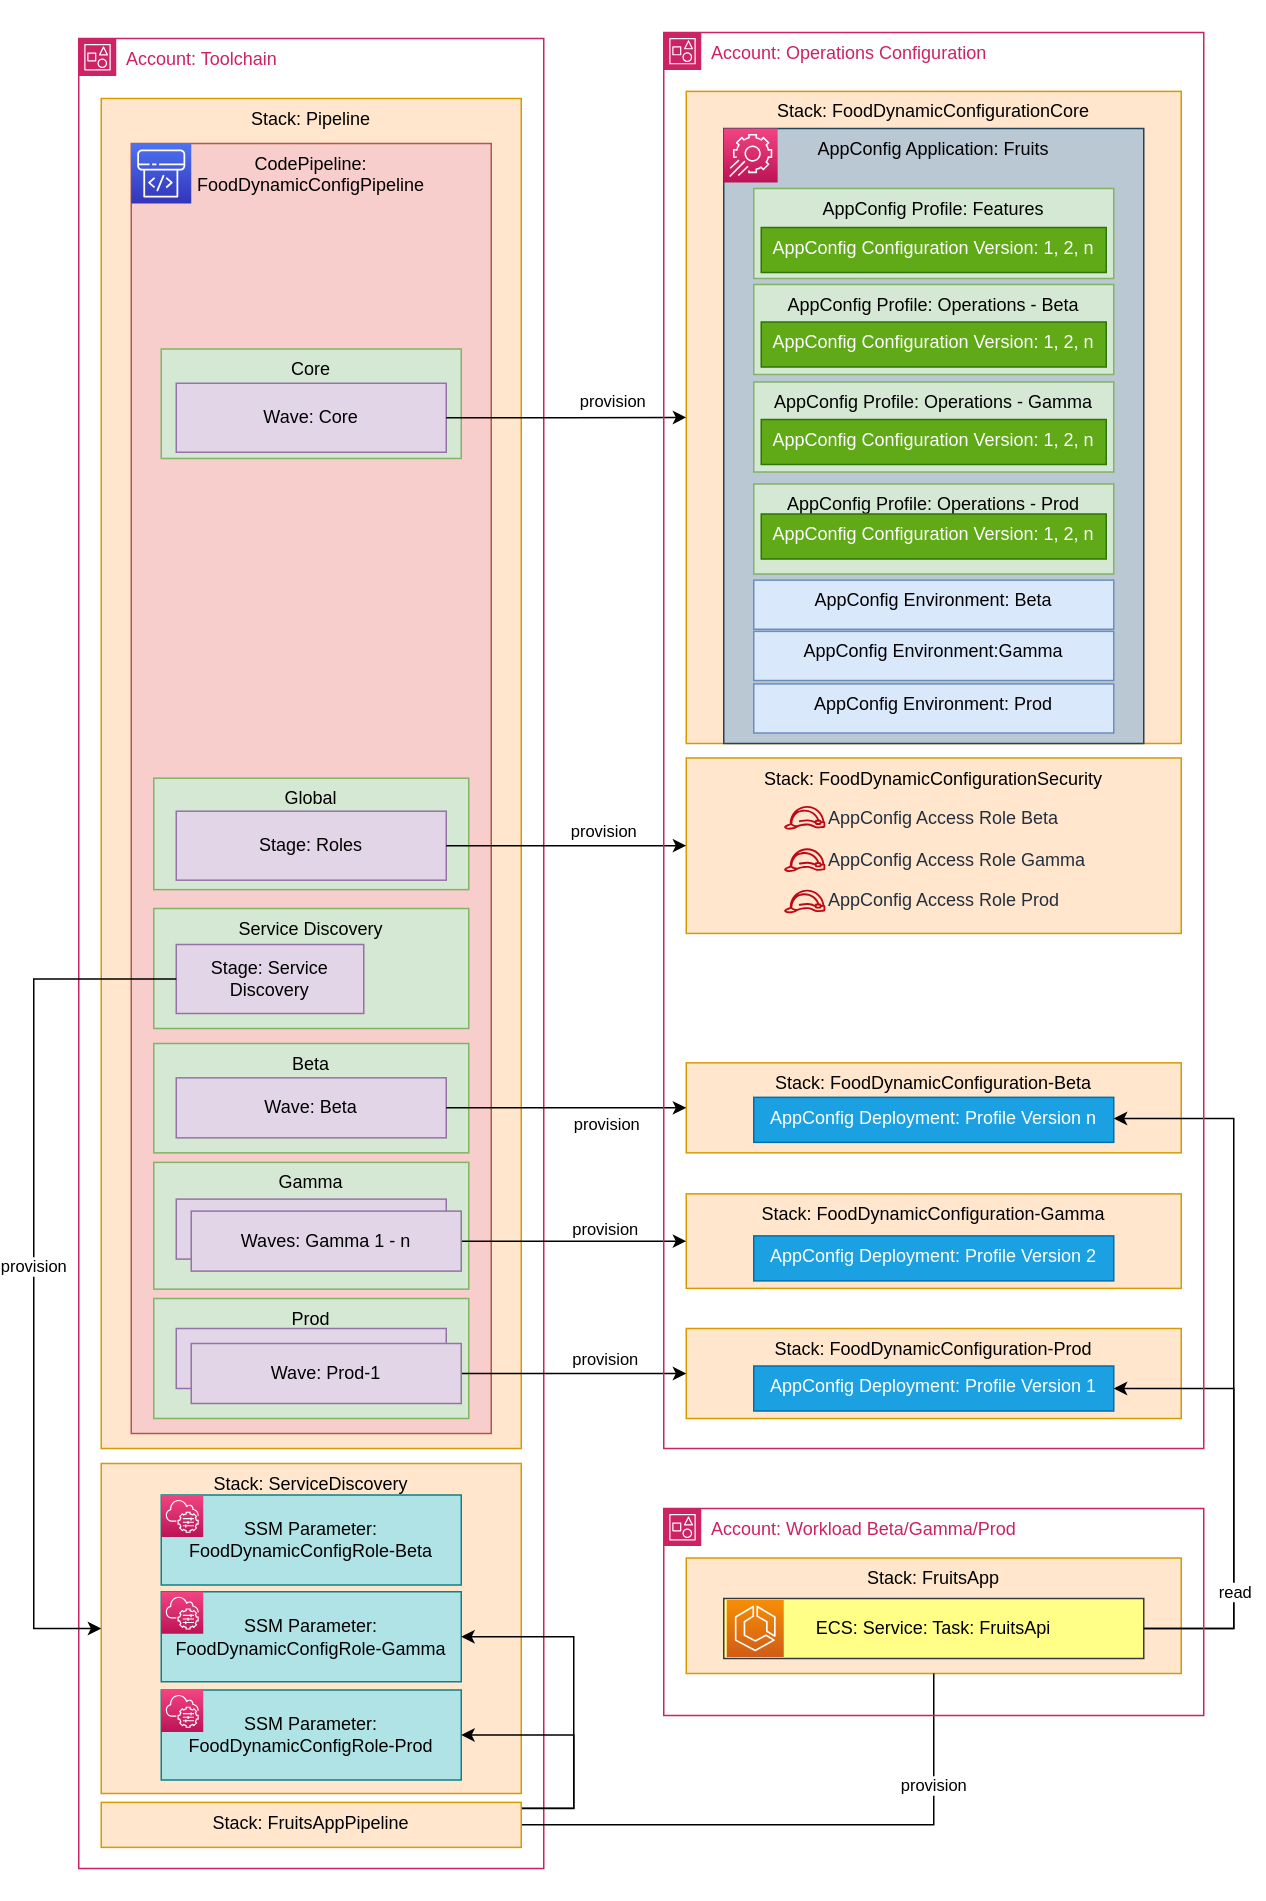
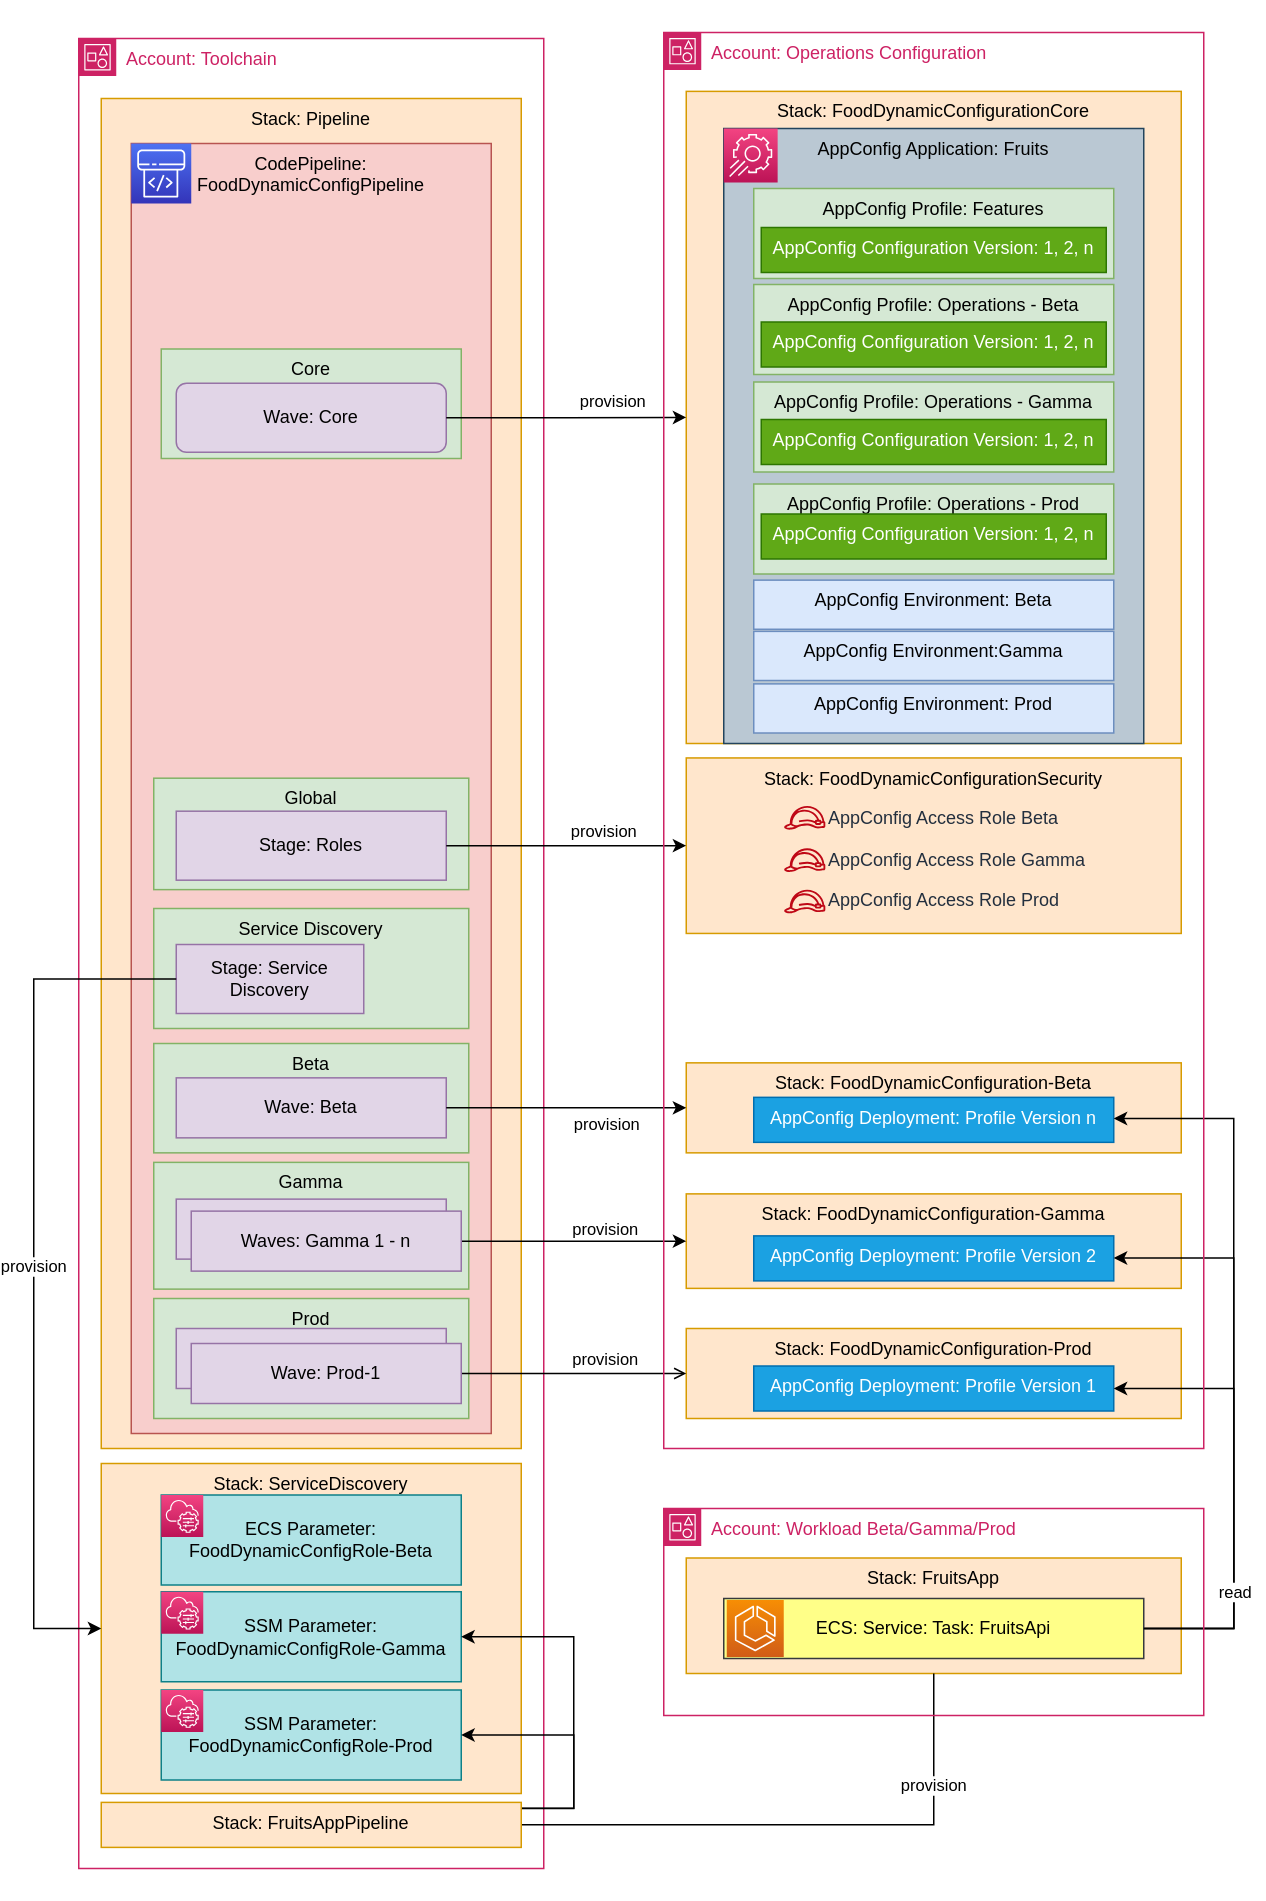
node "Wave: Core": shape rectangle -> rounded rectangle
edge "ECS: Service: Task: FruitsApi" -> "AppConfig Deployment: Profile Version 2": added
edge "Wave: Prod-1" -> "Stack: FoodDynamicConfiguration-Prod": arrowhead classic -> open
node "SSM Parameter: FoodDynamicConfigRole-Beta": label "SSM Parameter: FoodDynamicConfigRole-Beta" -> "ECS Parameter: FoodDynamicConfigRole-Beta"
